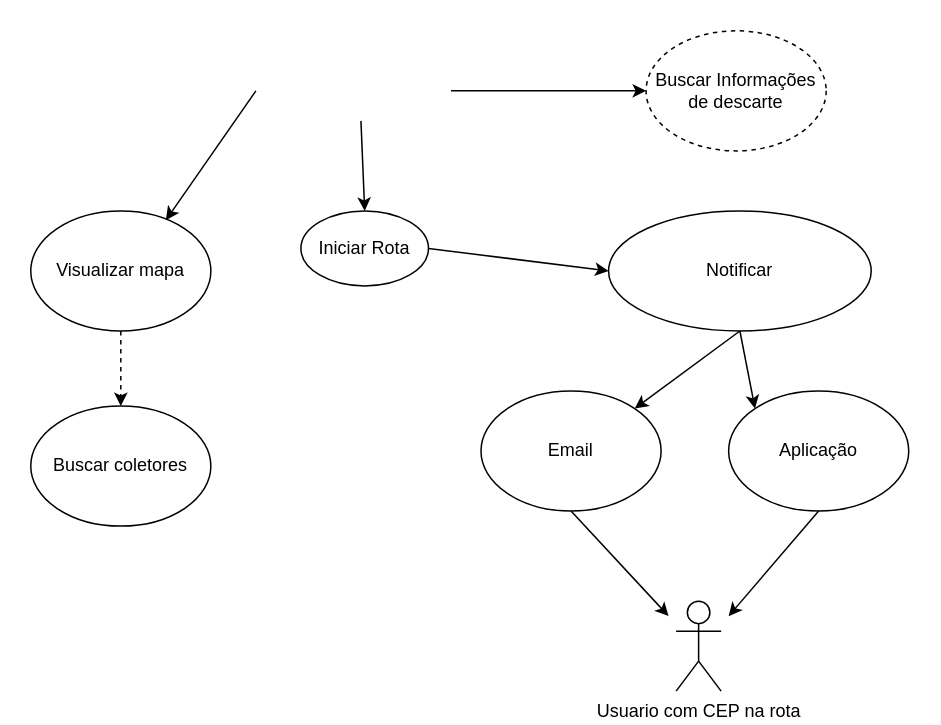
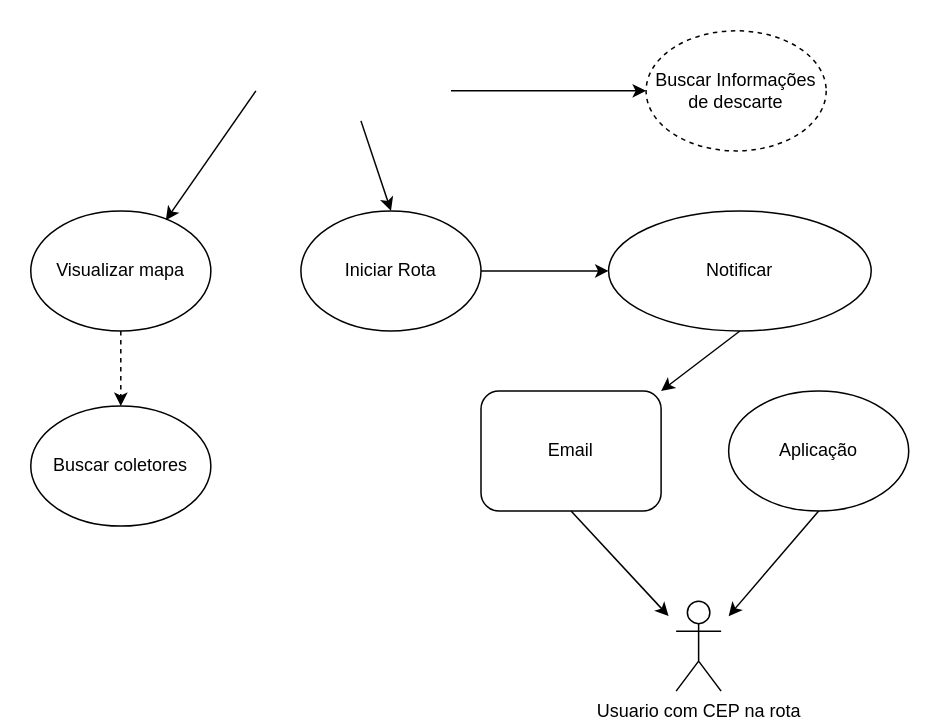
node "Iniciar Rota": size 128x75 -> 180x120
edge "Notificar" -> "Aplicação": removed
node "Email": shape ellipse -> rounded rectangle
